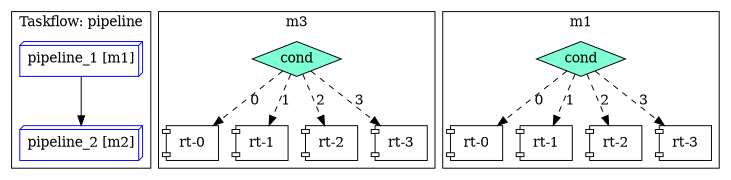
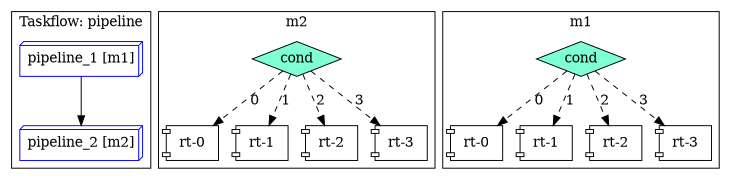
cluster "m3": label "m3" -> "m2"
